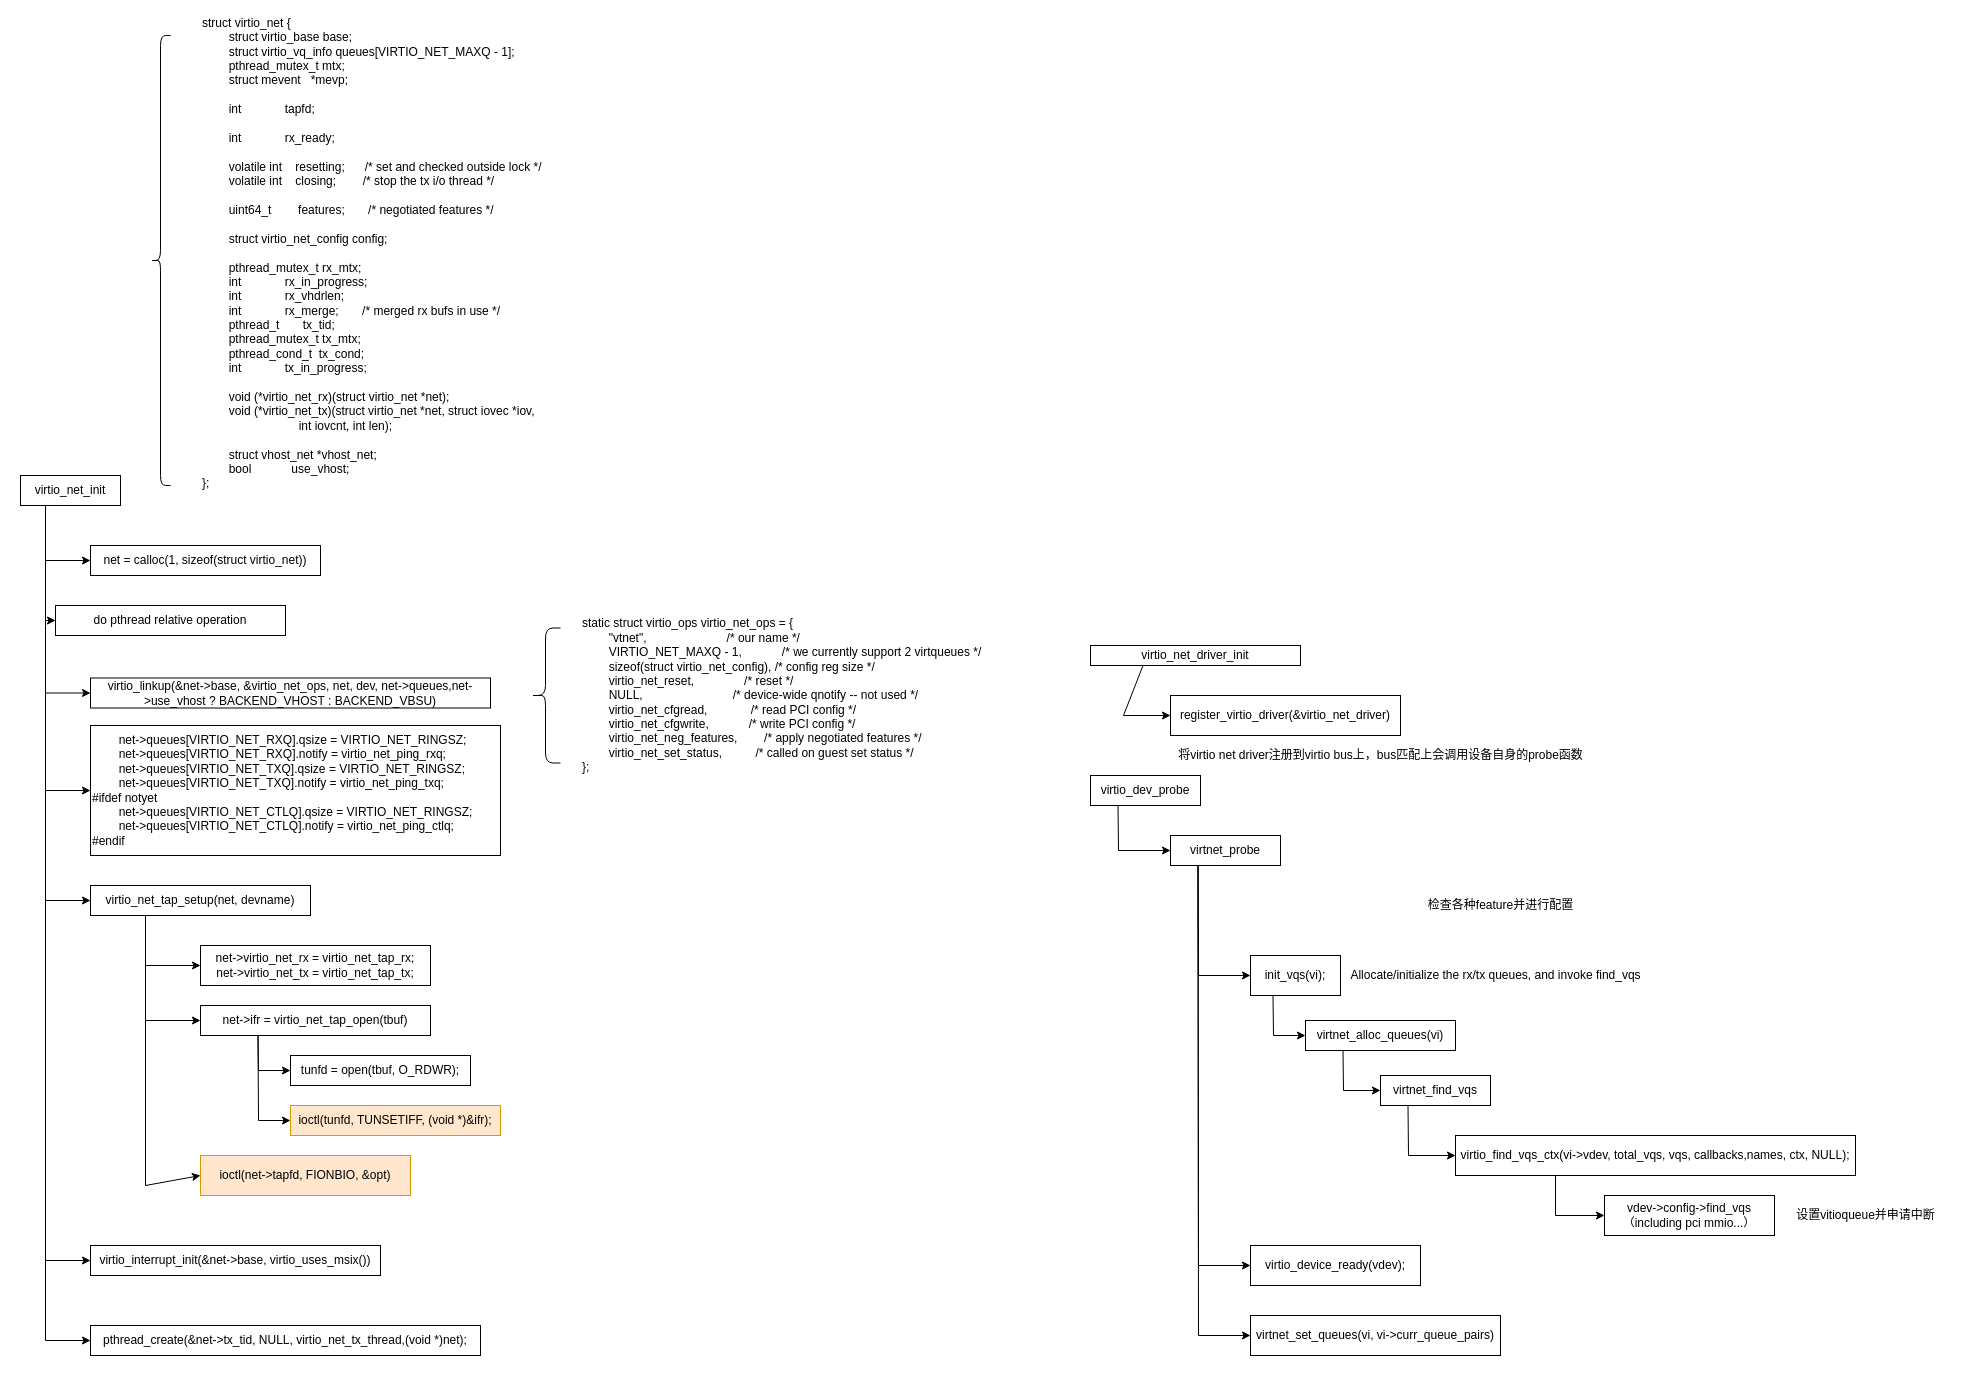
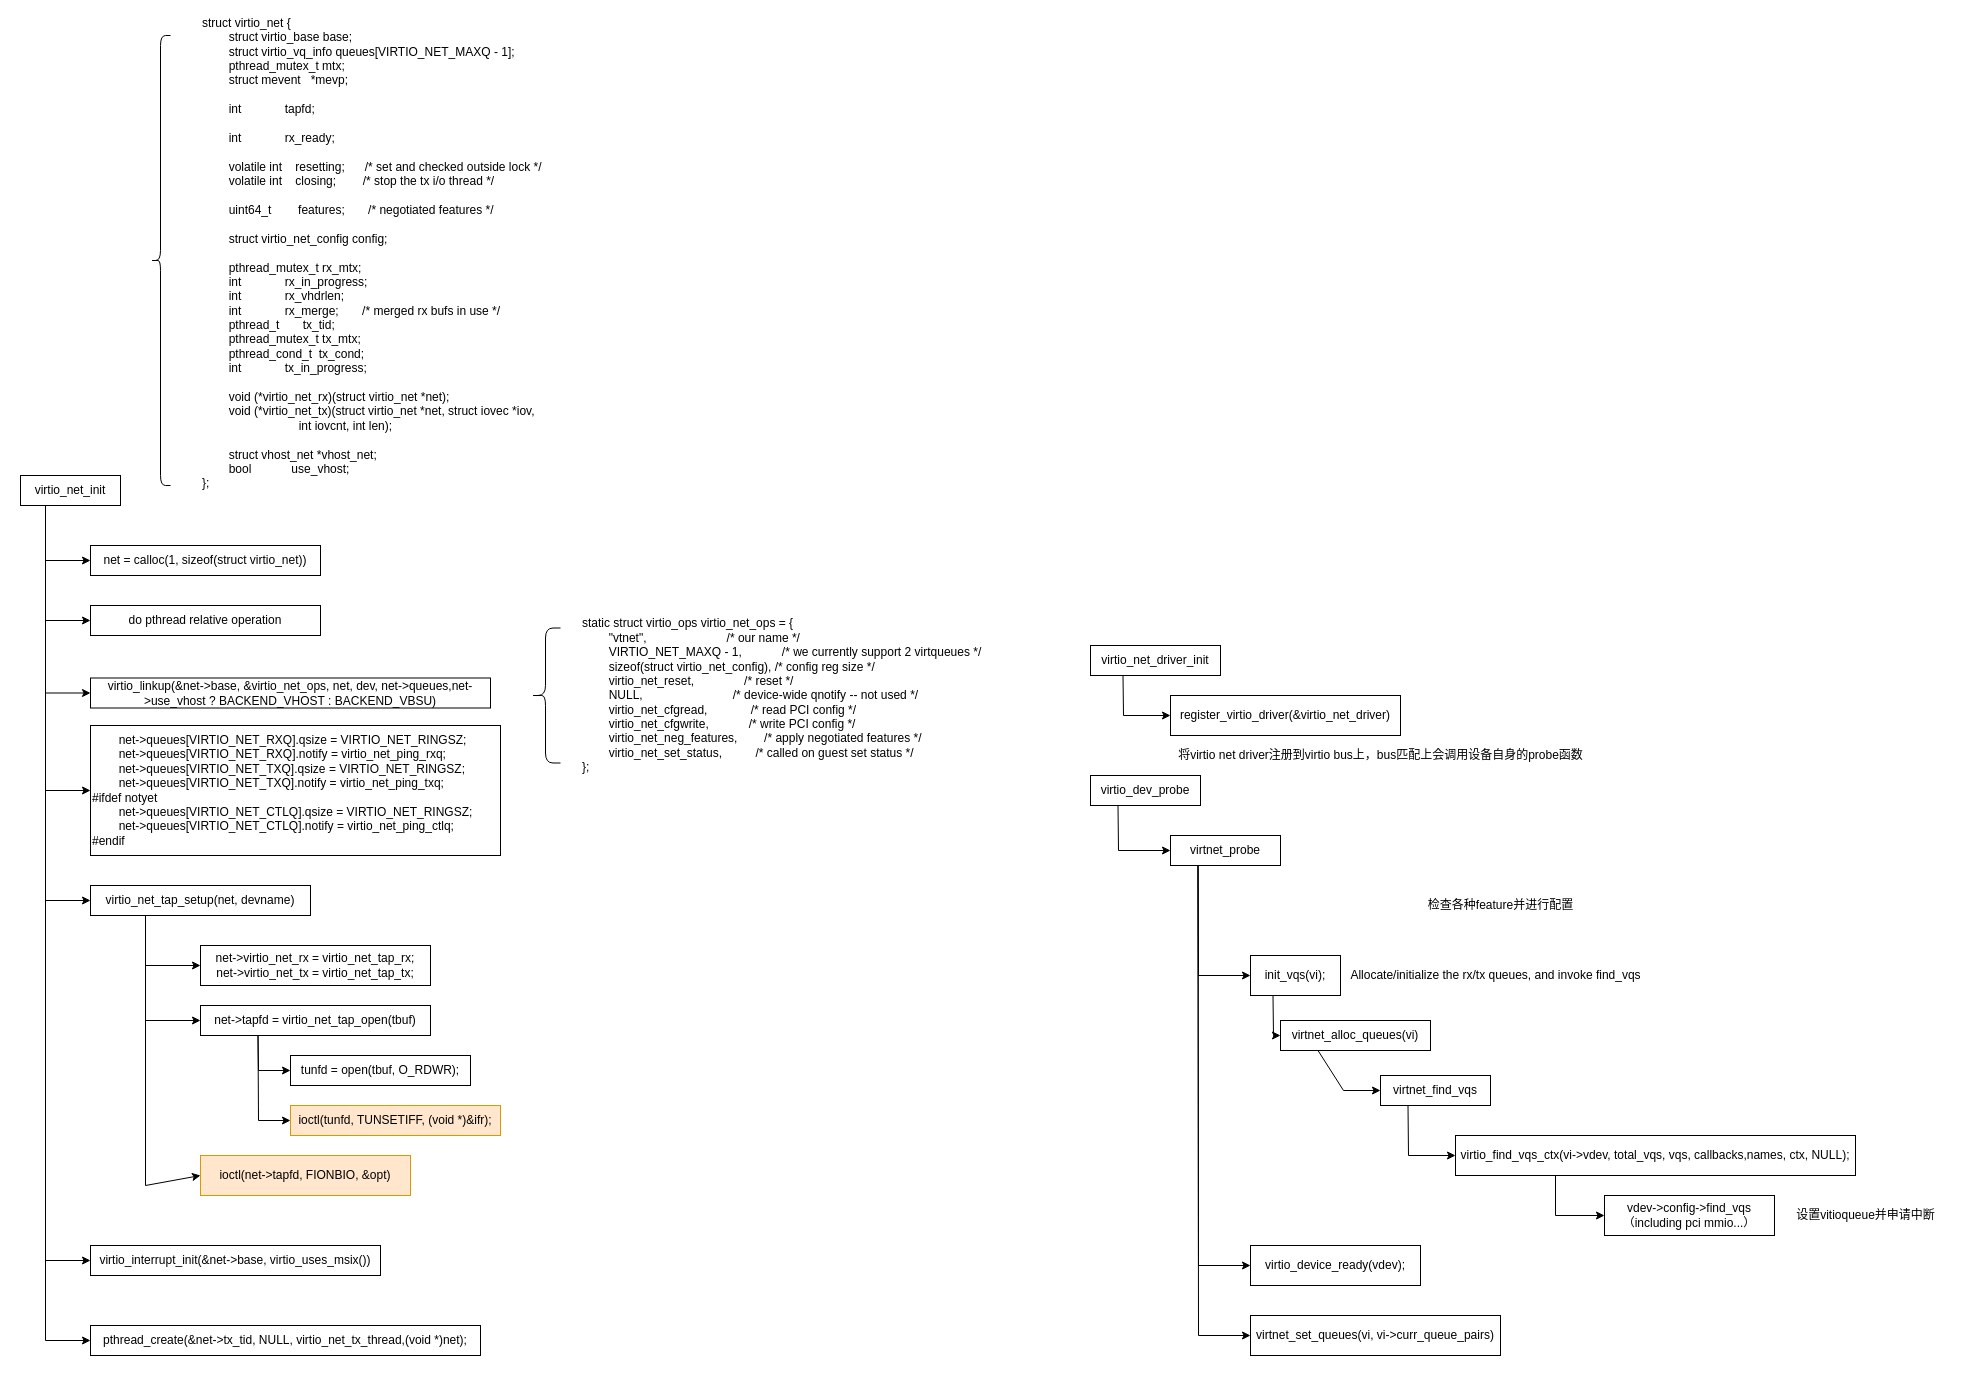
node "do pthread relative operation": moved (171, 621) -> (206, 621)
node "virtio_net_driver_init": size 210x20 -> 130x30
node "net->ifr = virtio_net_tap_open(tbuf)": label "net->ifr = virtio_net_tap_open(tbuf)" -> "net->tapfd = virtio_net_tap_open(tbuf)"
node "virtnet_alloc_queues(vi)": moved (1381, 1036) -> (1356, 1036)
